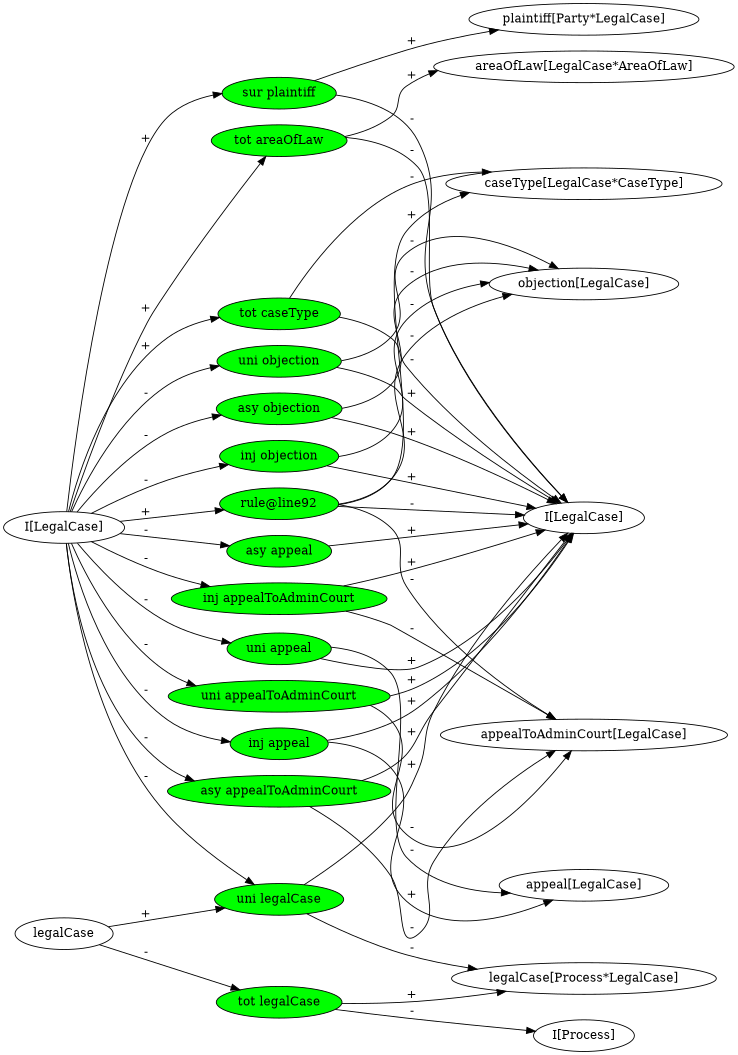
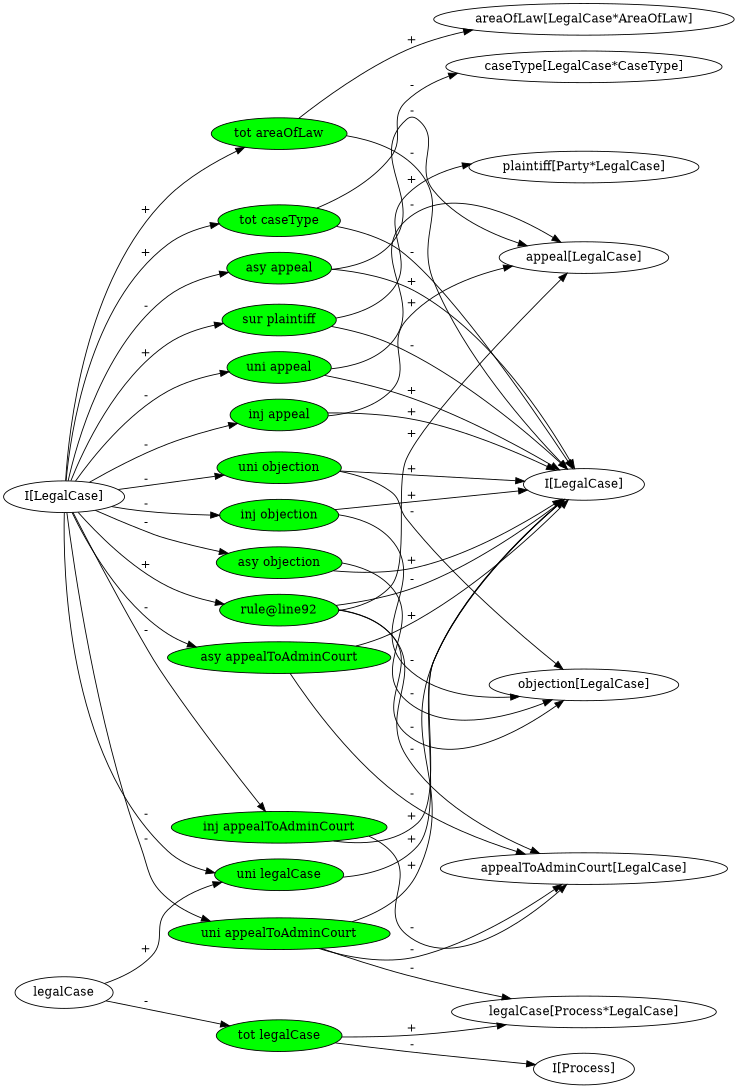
edge "asy appeal" -> "appeal[LegalCase]": added, label "-"
edge "rule@line92" -> "caseType[LegalCase*CaseType]": now "rule@line92" -> "appeal[LegalCase]"
edge "uni legalCase" -> "legalCase[Process*LegalCase]": now "uni appealToAdminCourt" -> "legalCase[Process*LegalCase]"
